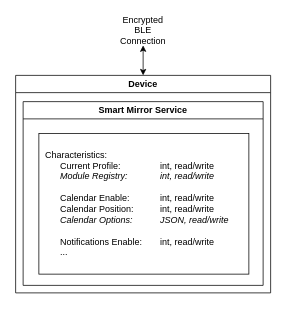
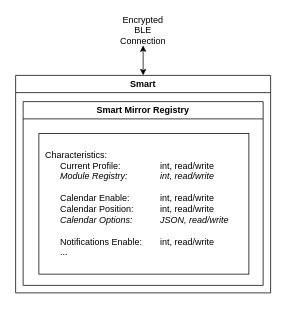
node "Device": label "Device" -> "Smart"
node "Smart Mirror Service": label "Smart Mirror Service" -> "Smart Mirror Registry"
